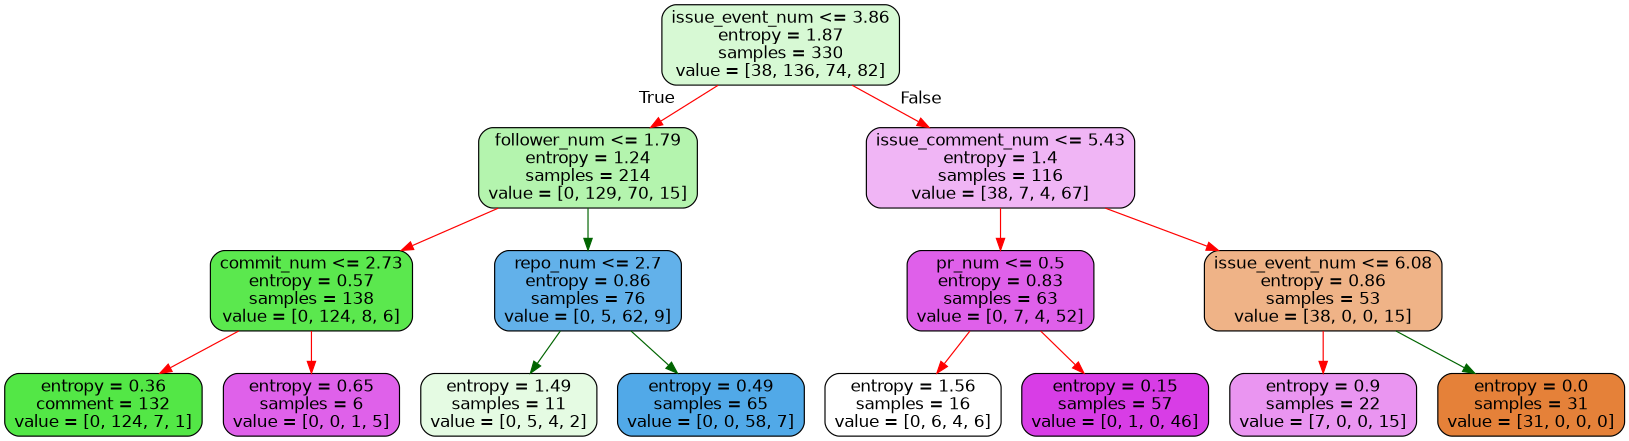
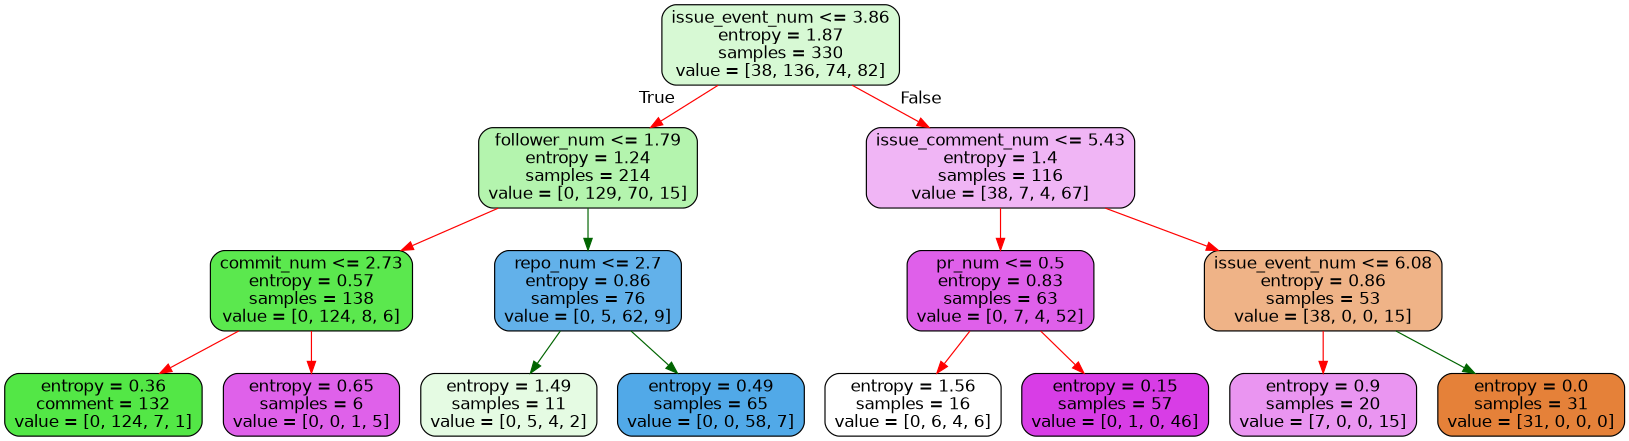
node "entropy = 0.9 samples = 22 value = [7, 0, 0, 15]": label "entropy = 0.9 samples = 22 value = [7, 0, 0, 15]" -> "entropy = 0.9 samples = 20 value = [7, 0, 0, 15]"
